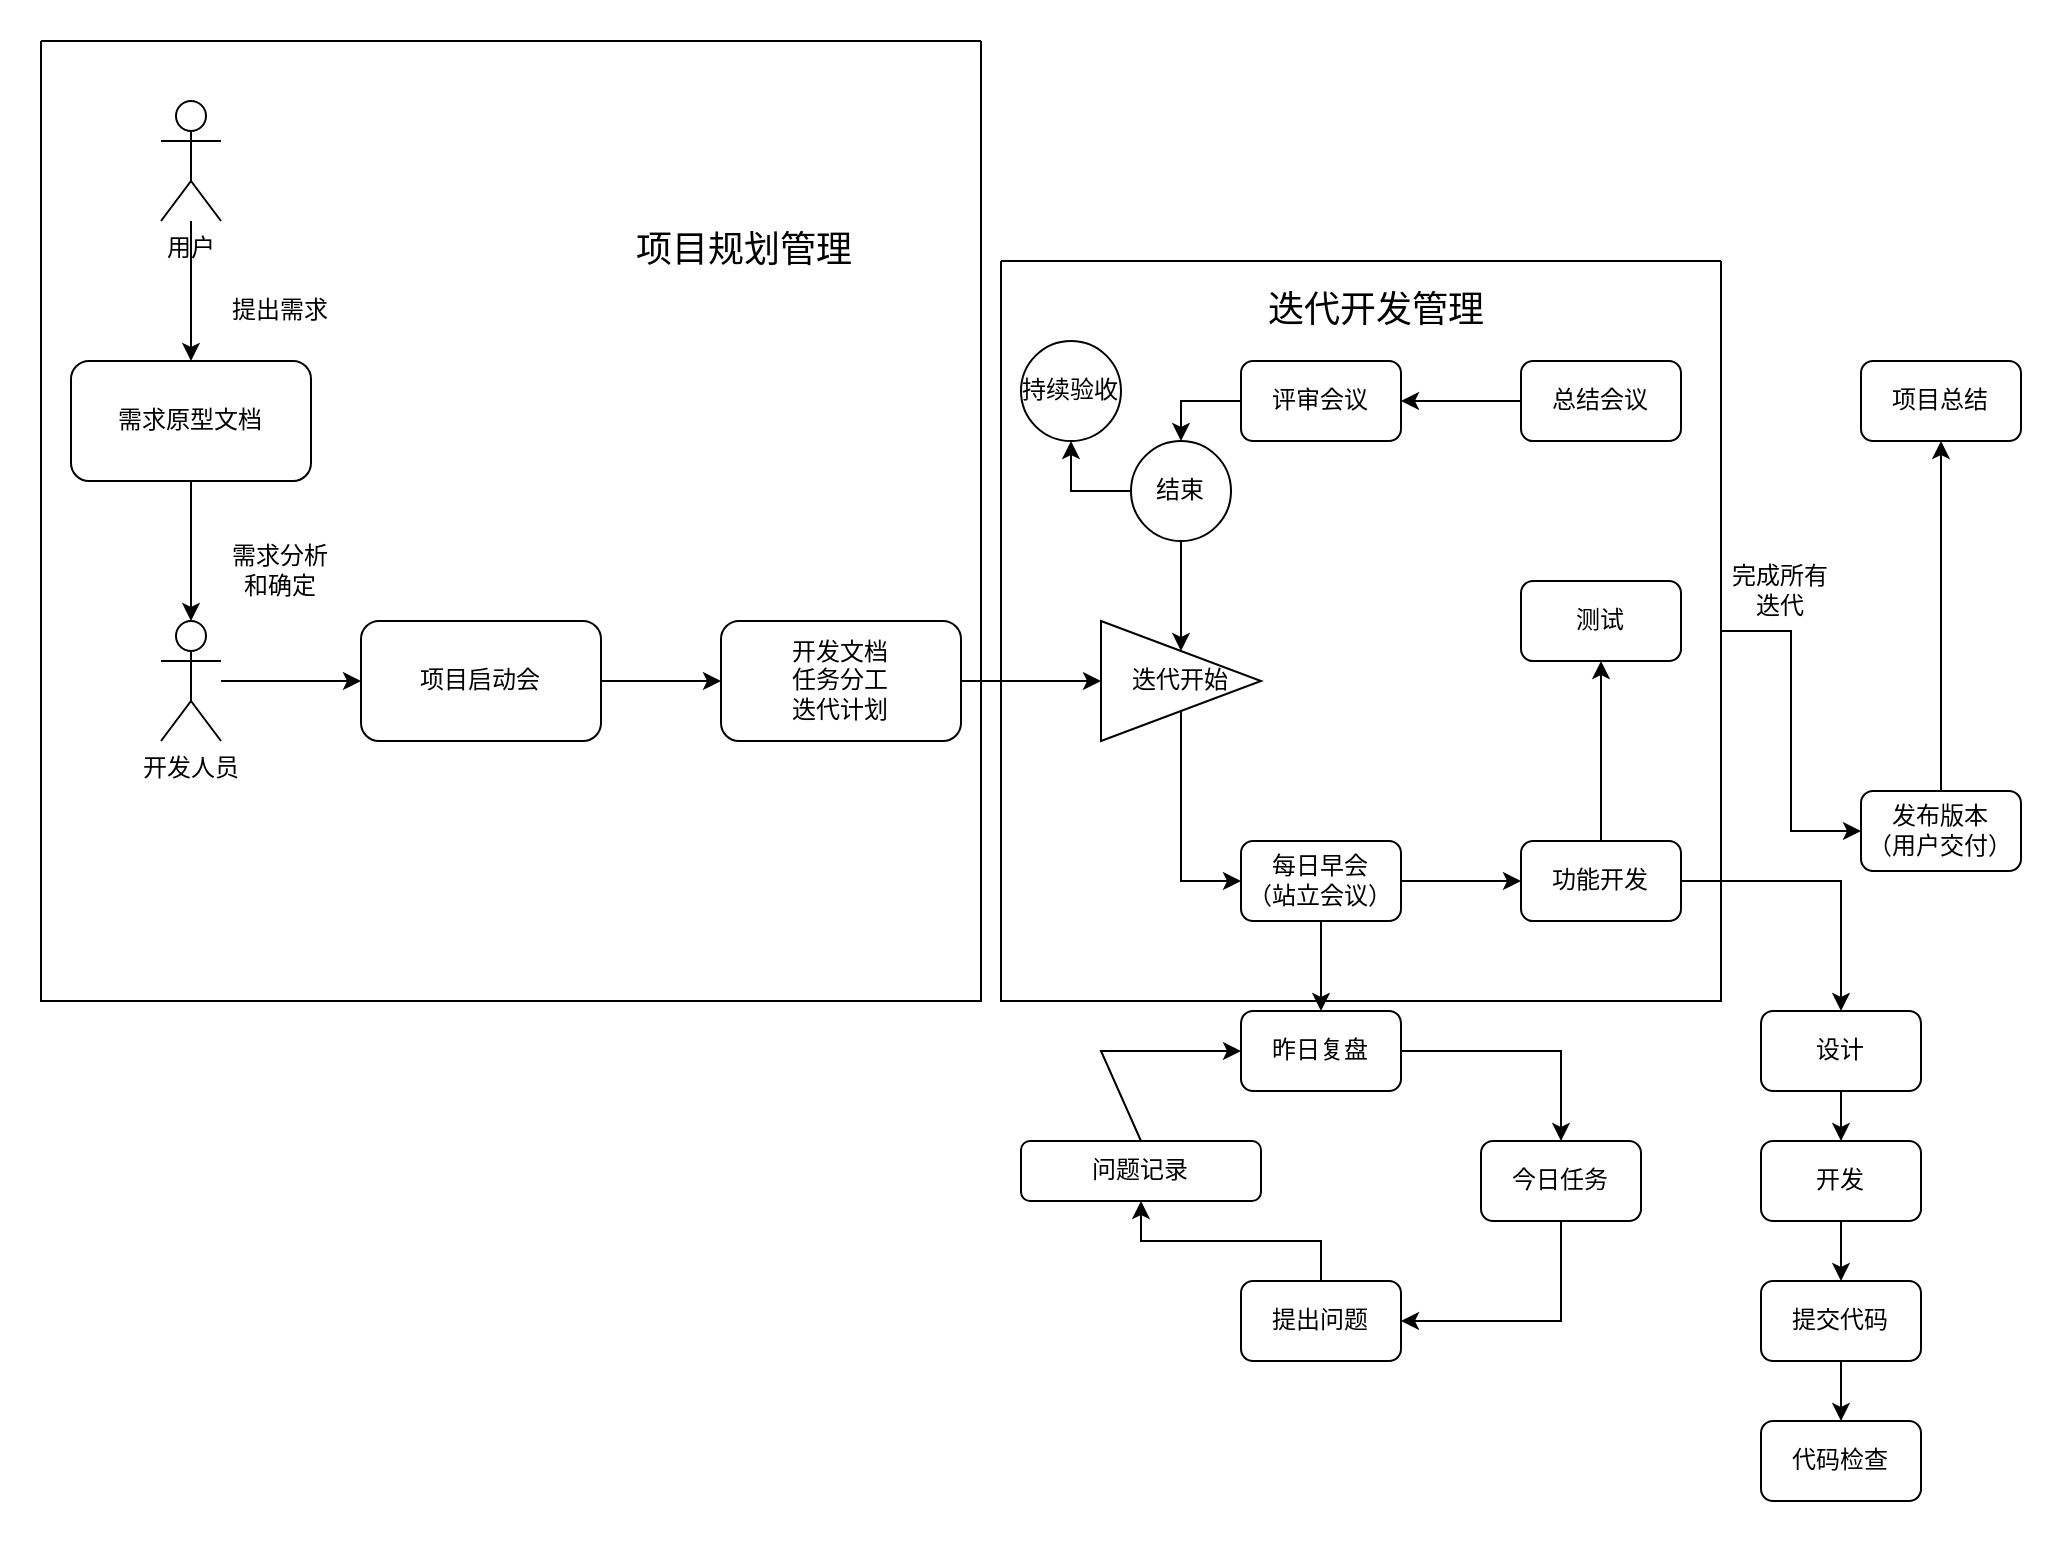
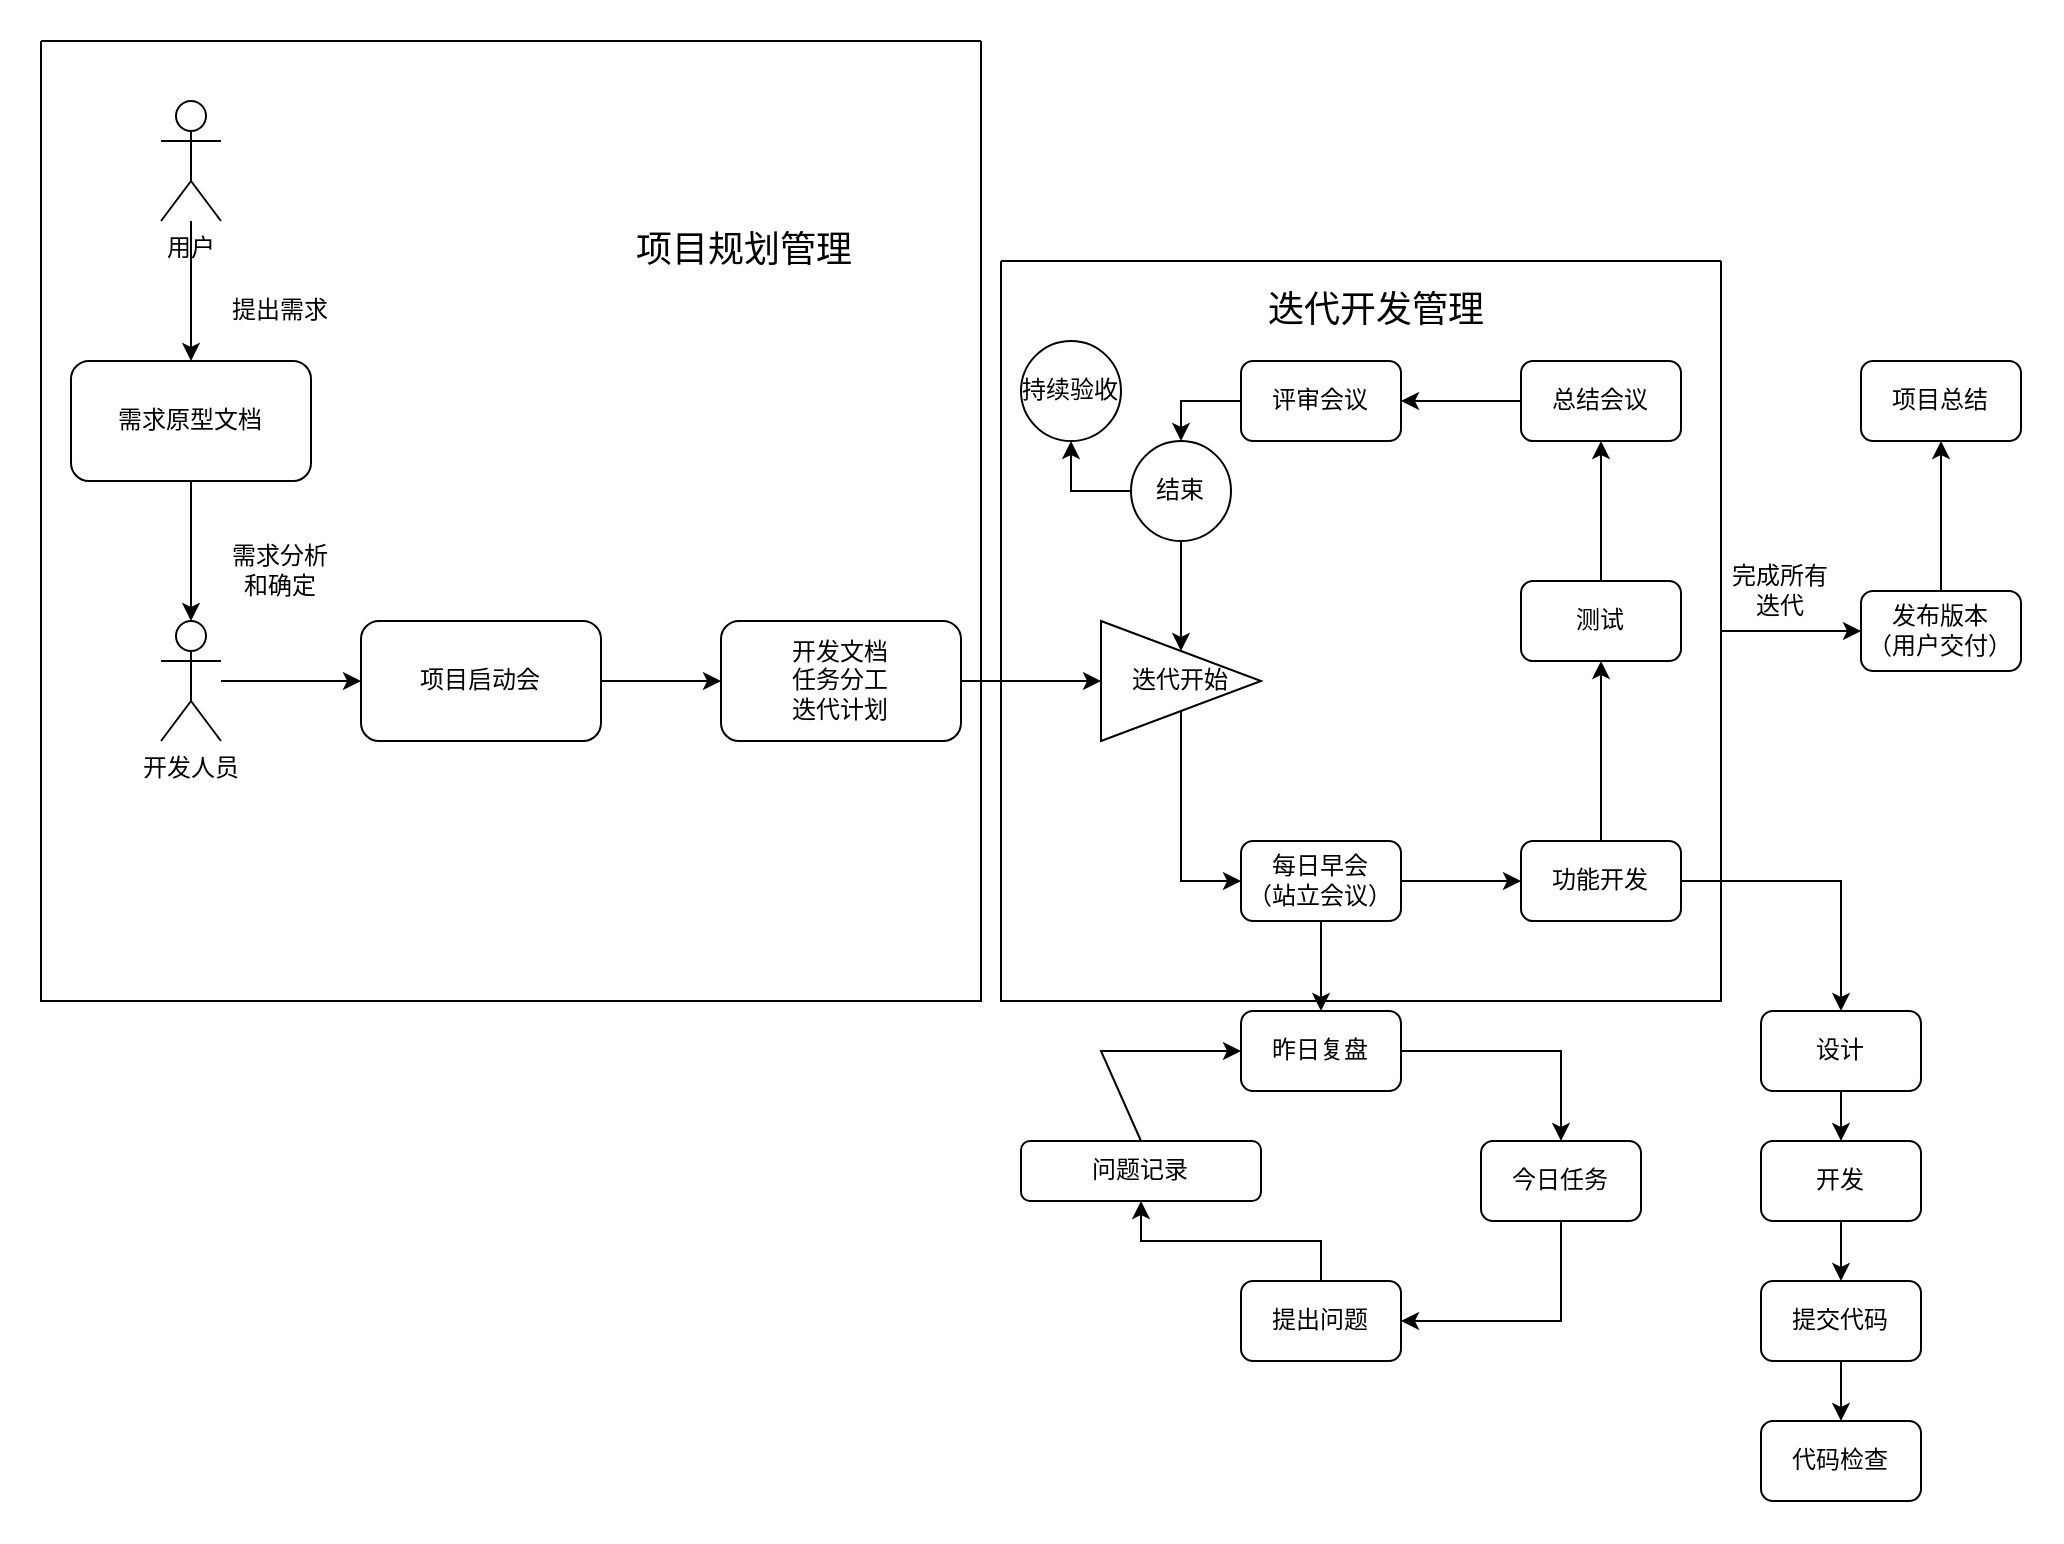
edge "测试" -> "总结会议": added
node "发布版本 （用户交付）": moved (1941, 831) -> (1941, 631)
